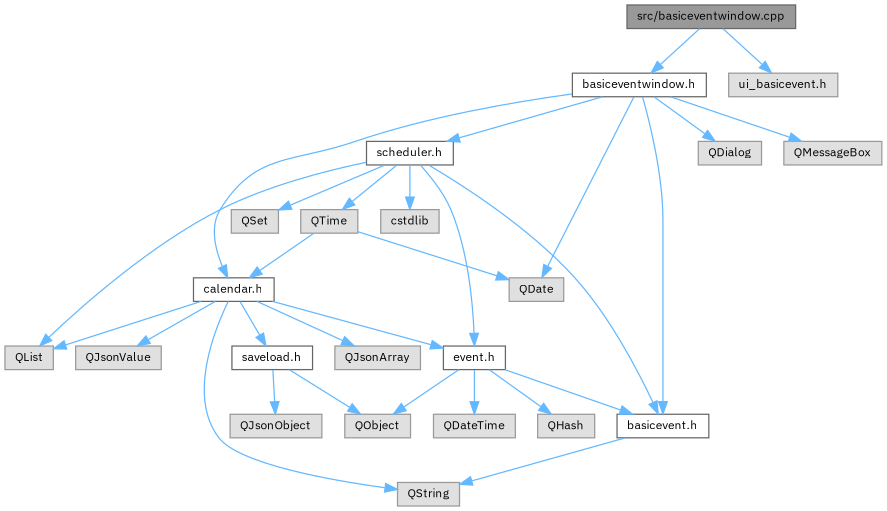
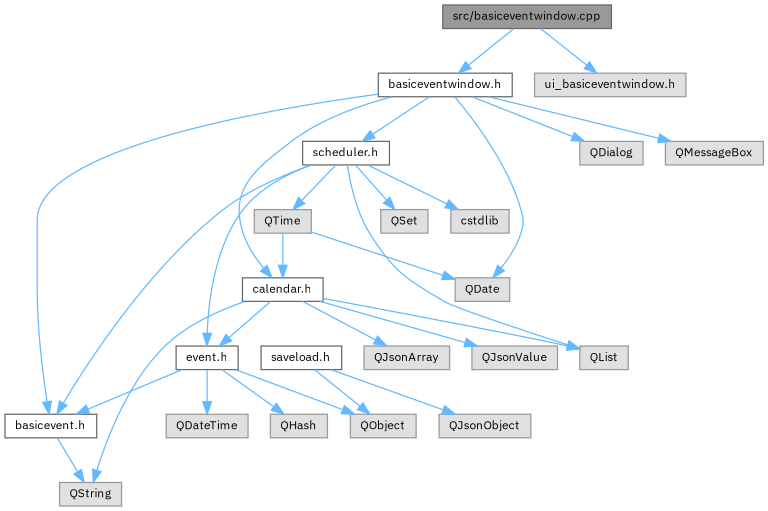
node "ui_basicevent.h": label "ui_basicevent.h" -> "ui_basiceventwindow.h"
edge "calendar.h" -> "saveload.h": removed
